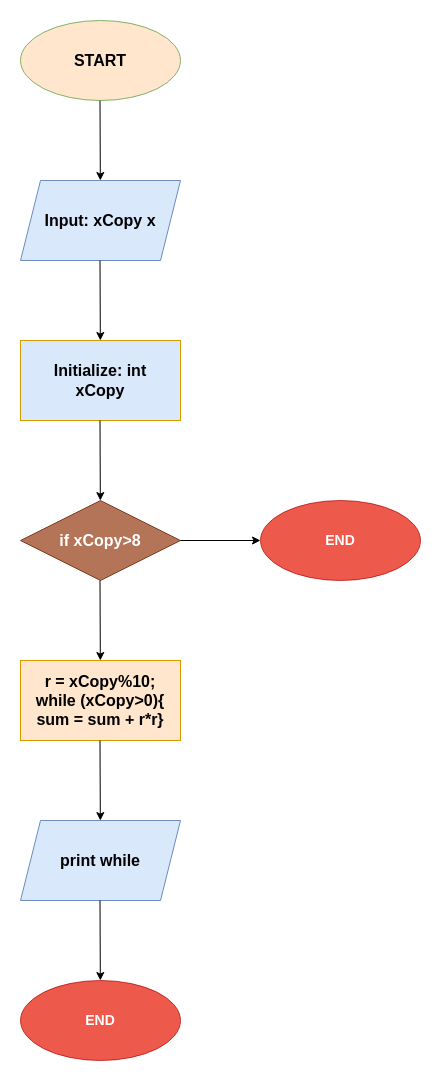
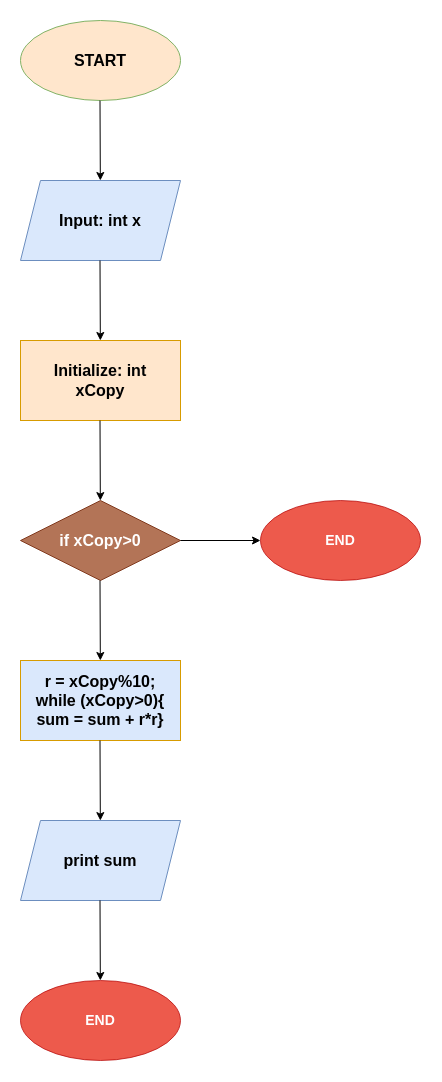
node "Input: xCopy x": label "Input: xCopy x" -> "Input: int x"
node "Initialize: int xCopy": fillcolor #dae8fc -> #ffe6cc
node "if xCopy>8": label "if xCopy>8" -> "if xCopy>0"
node "r = xCopy%10; while (xCopy>0){ sum = sum + r*r}": fillcolor #ffe6cc -> #dae8fc
node "print while": label "print while" -> "print sum"
